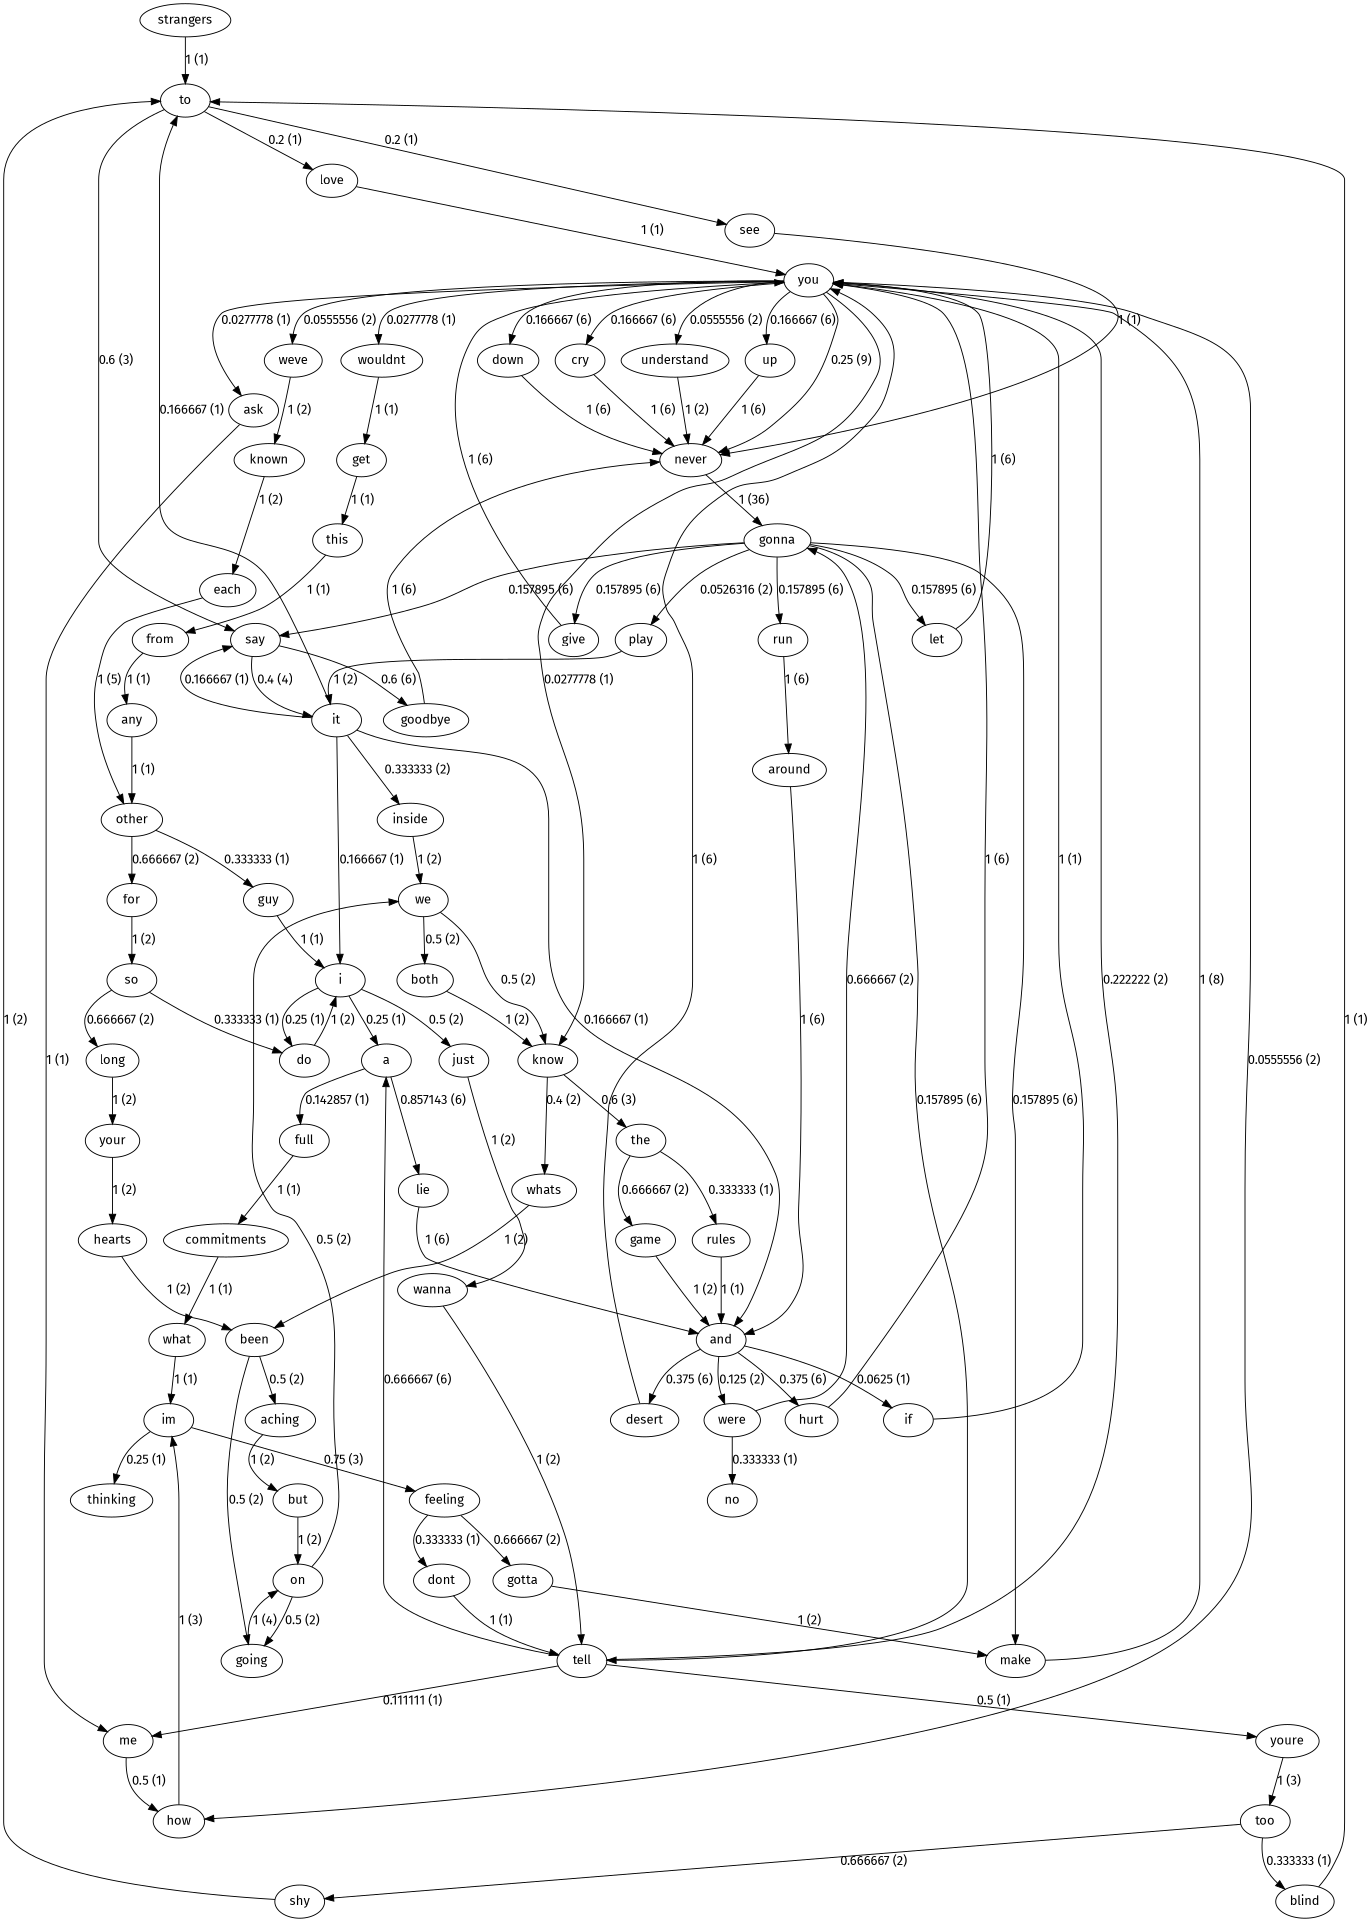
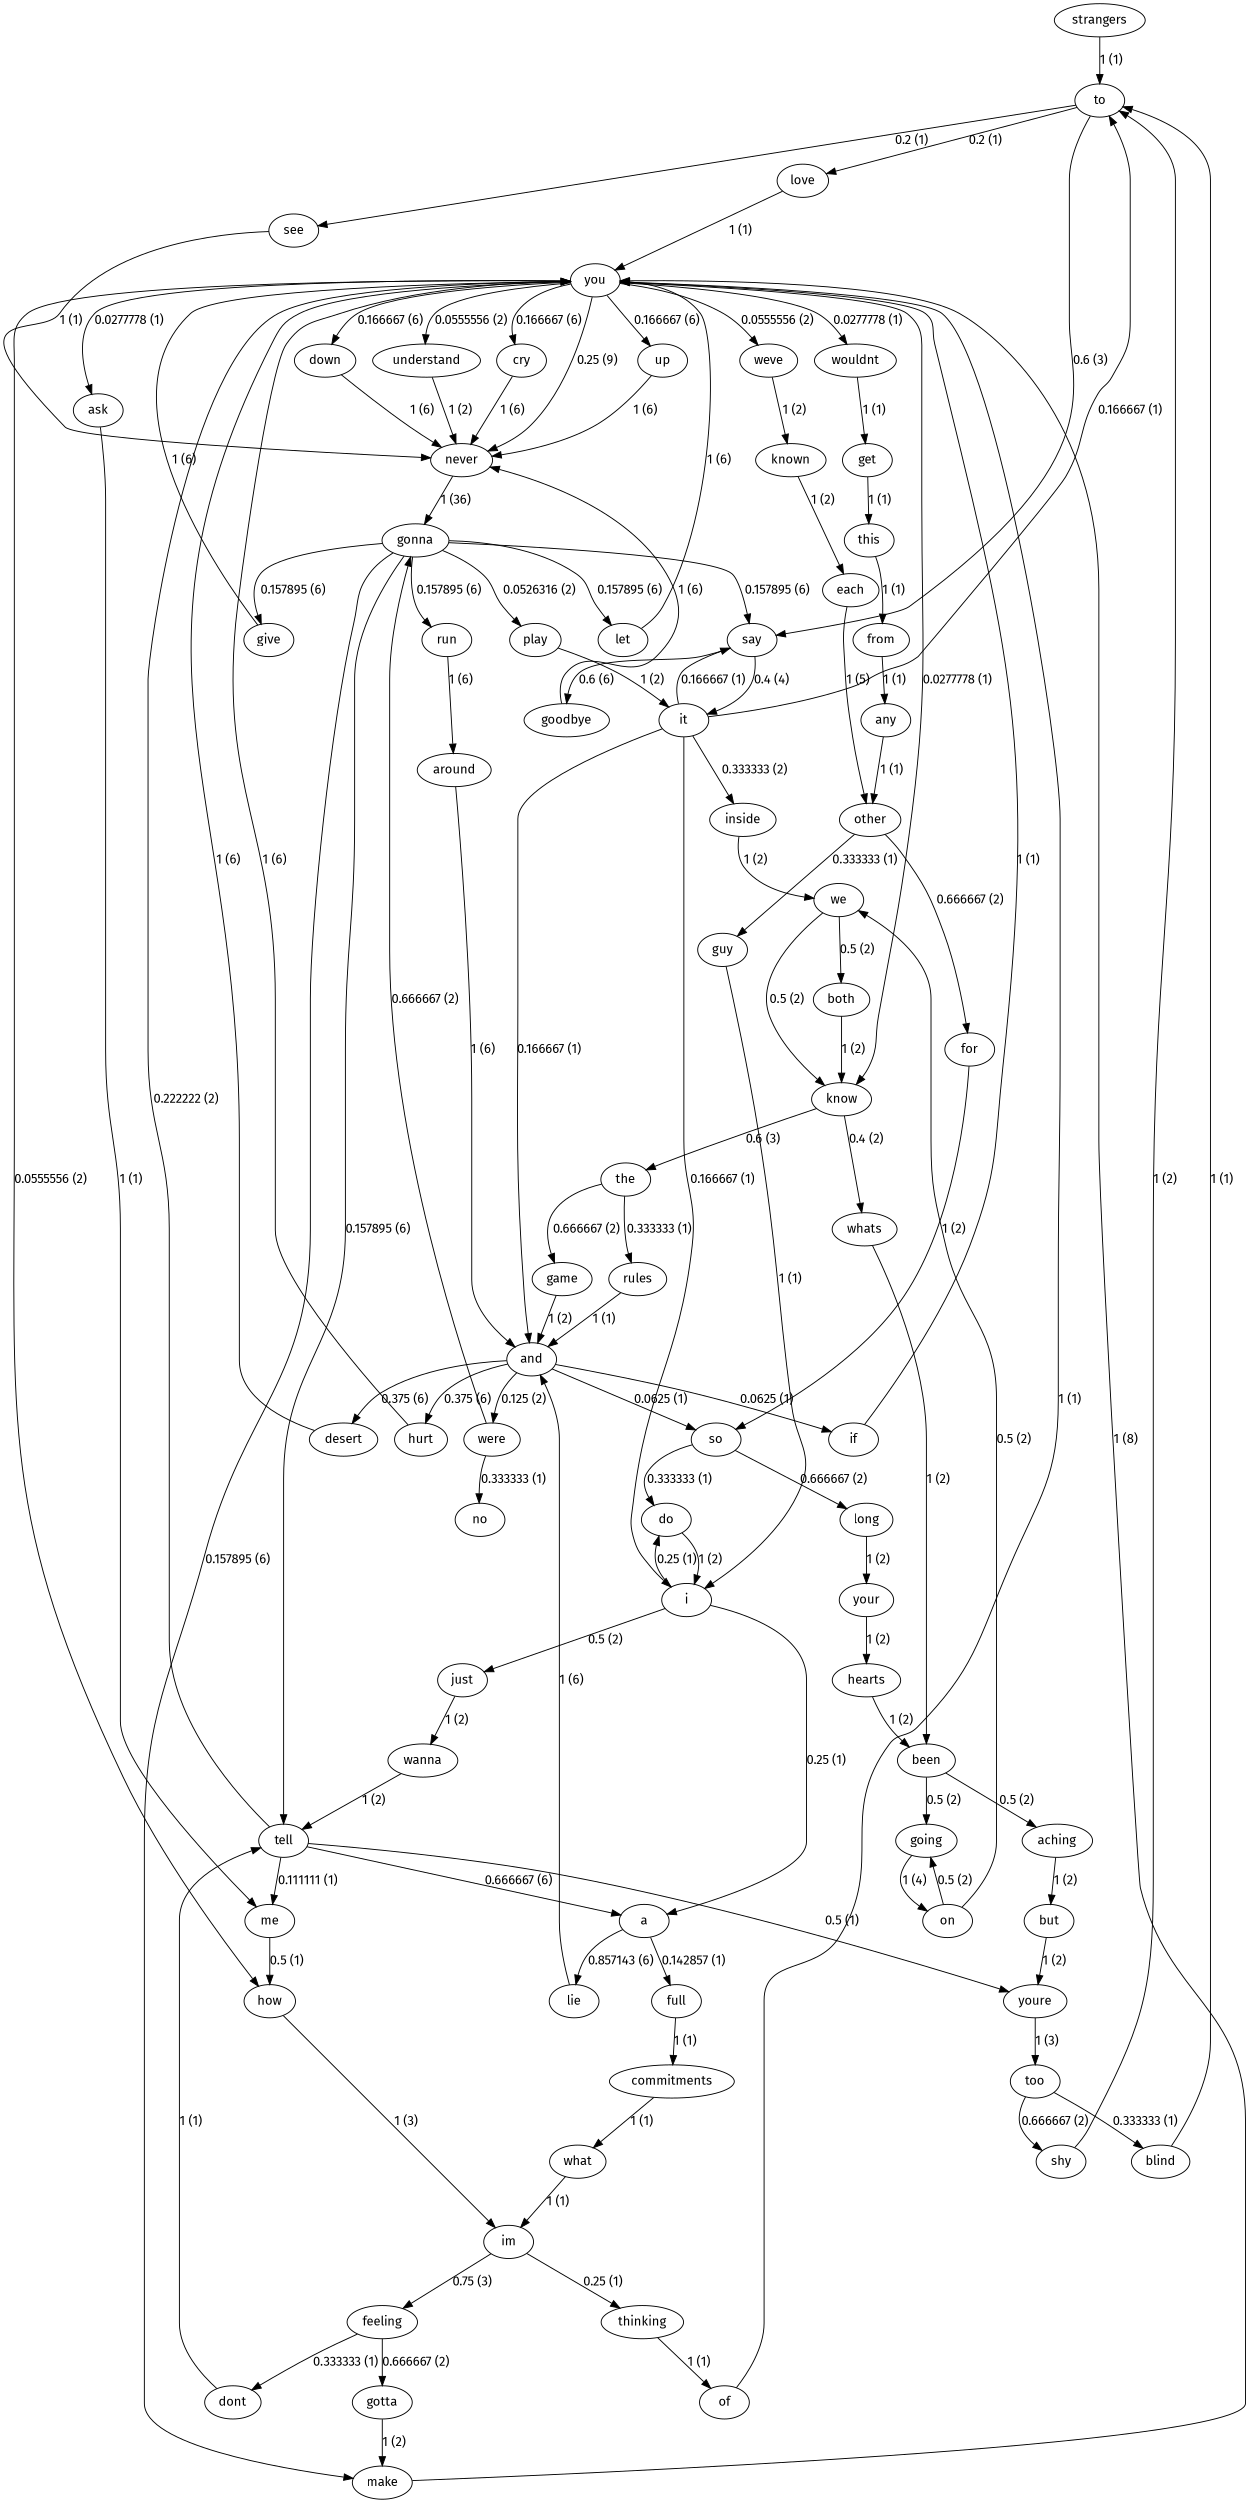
edge "and" -> "so": added, label "0.0625 (1)"
edge "but" -> "on": now "but" -> "youre"
node "of": added
